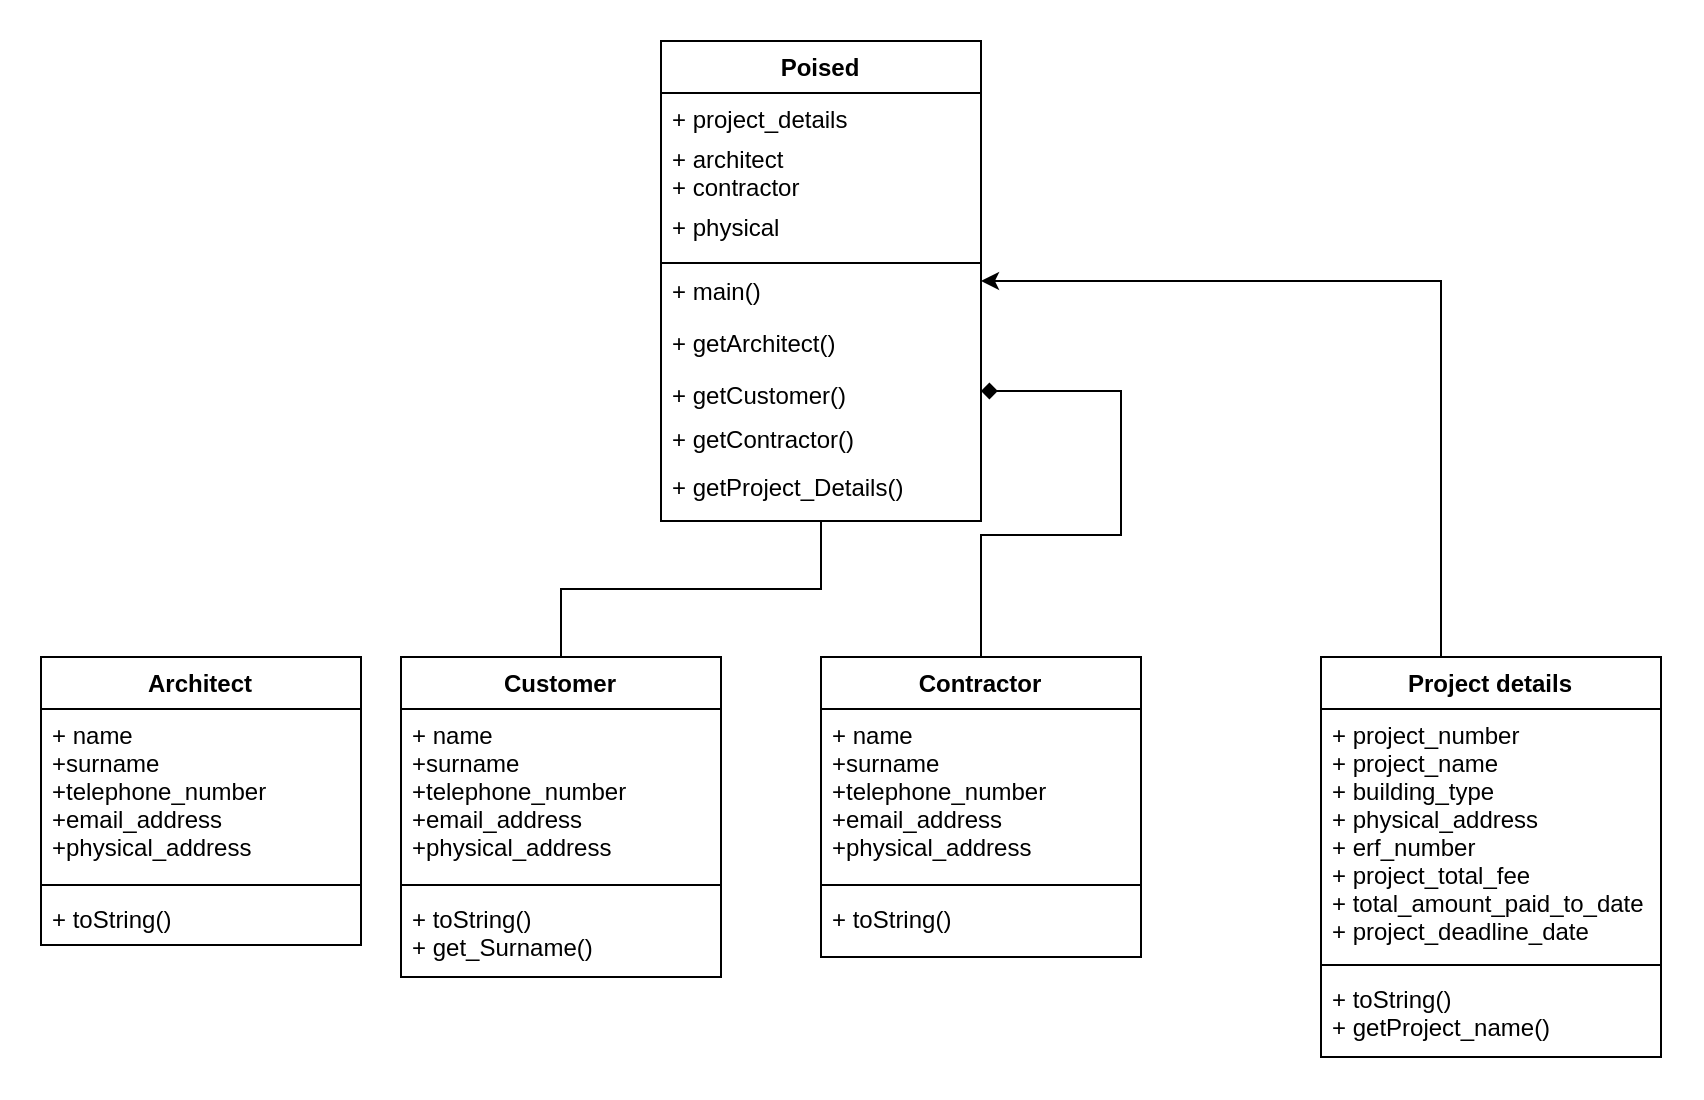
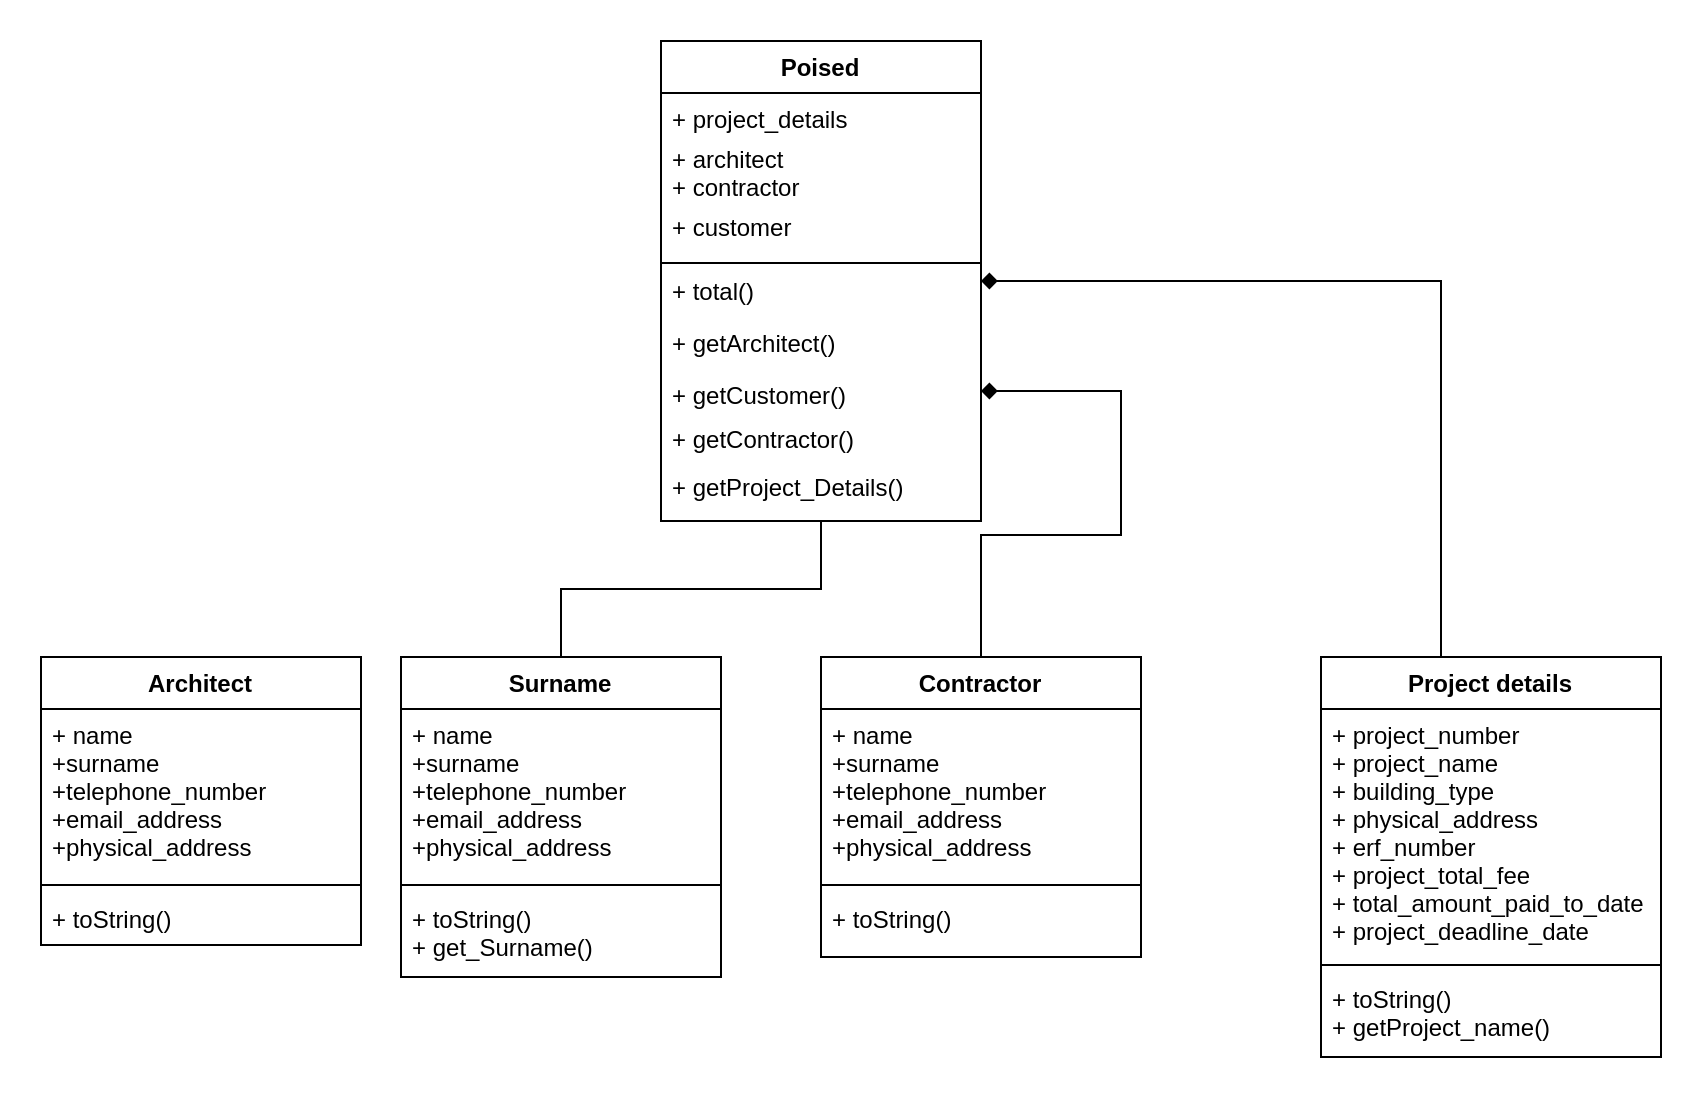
node "+ physical": label "+ physical" -> "+ customer"
edge "Project details" -> "Poised": arrowhead classic -> diamond
node "+ main()": label "+ main()" -> "+ total()"
node "Customer": label "Customer" -> "Surname"
